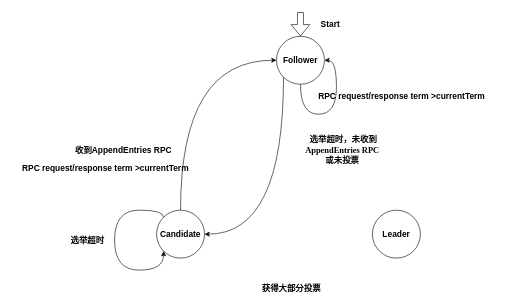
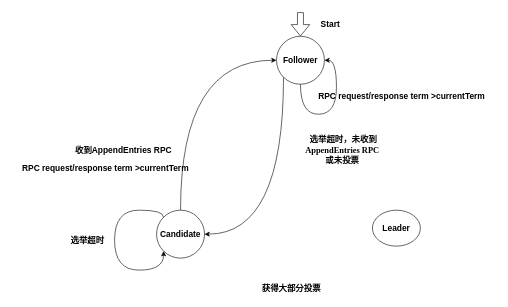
node "Leader": size 48x48 -> 48x36
